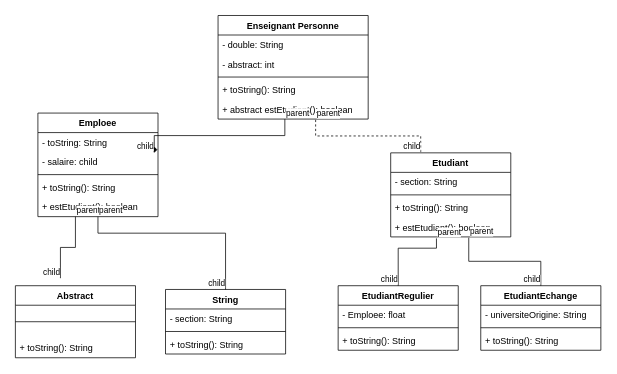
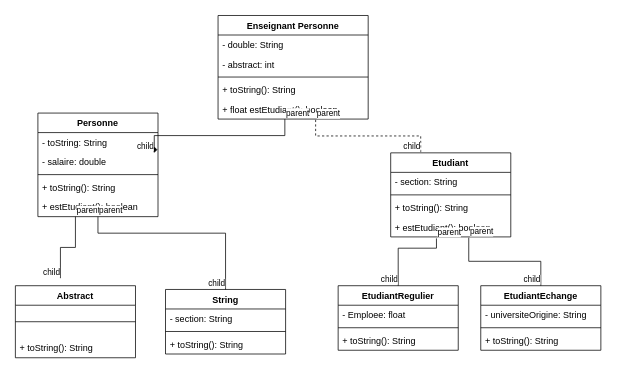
node "+ abstract estEtudiant(): boolean": label "+ abstract estEtudiant(): boolean" -> "+ float estEtudiant(): boolean"
node "Emploee": label "Emploee" -> "Personne"
node "- salaire: child": label "- salaire: child" -> "- salaire: double"
